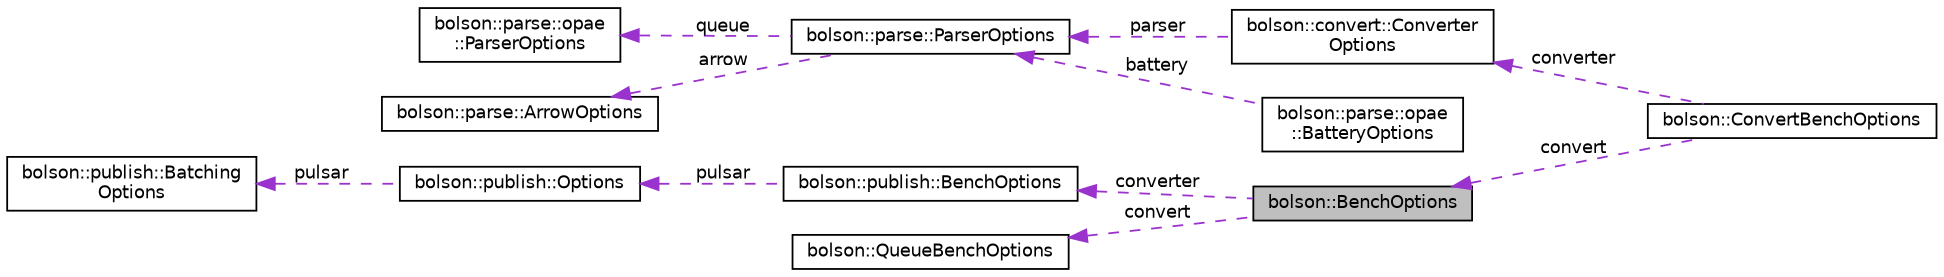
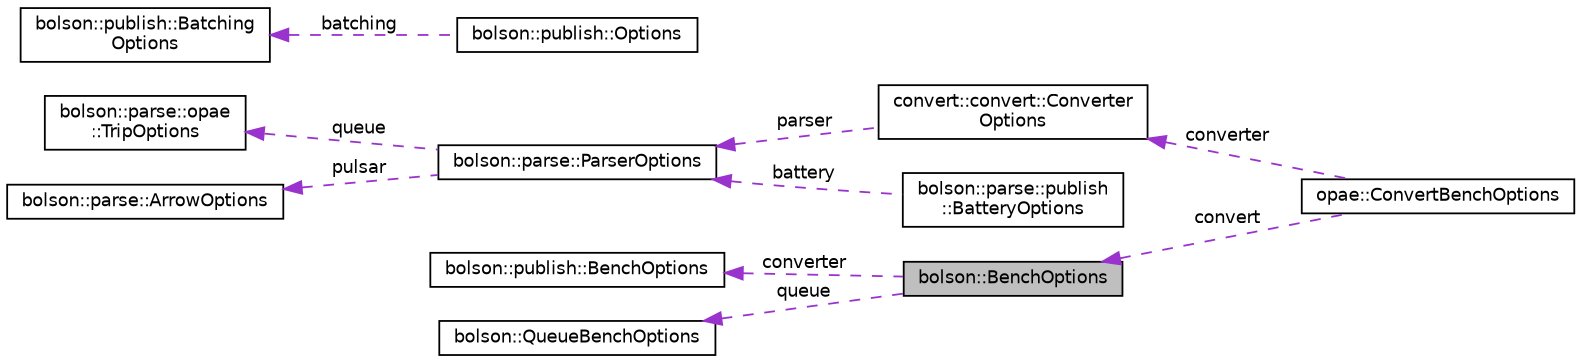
node "bolson::parse::opae ::ParserOptions": label "bolson::parse::opae ::ParserOptions" -> "bolson::parse::opae ::TripOptions"
node "bolson::convert::Converter Options": label "bolson::convert::Converter Options" -> "convert::convert::Converter Options"
edge "bolson::parse::ParserOptions" -> "bolson::parse::ArrowOptions": label " arrow" -> " pulsar"
node "bolson::ConvertBenchOptions": label "bolson::ConvertBenchOptions" -> "opae::ConvertBenchOptions"
node "bolson::parse::opae ::BatteryOptions": label "bolson::parse::opae ::BatteryOptions" -> "bolson::parse::publish ::BatteryOptions"
edge "bolson::publish::Options" -> "bolson::publish::Batching Options": label " pulsar" -> " batching"
edge "bolson::publish::BenchOptions" -> "bolson::publish::Options": removed, label "pulsar"
edge "bolson::BenchOptions" -> "bolson::QueueBenchOptions": label " convert" -> " queue"
